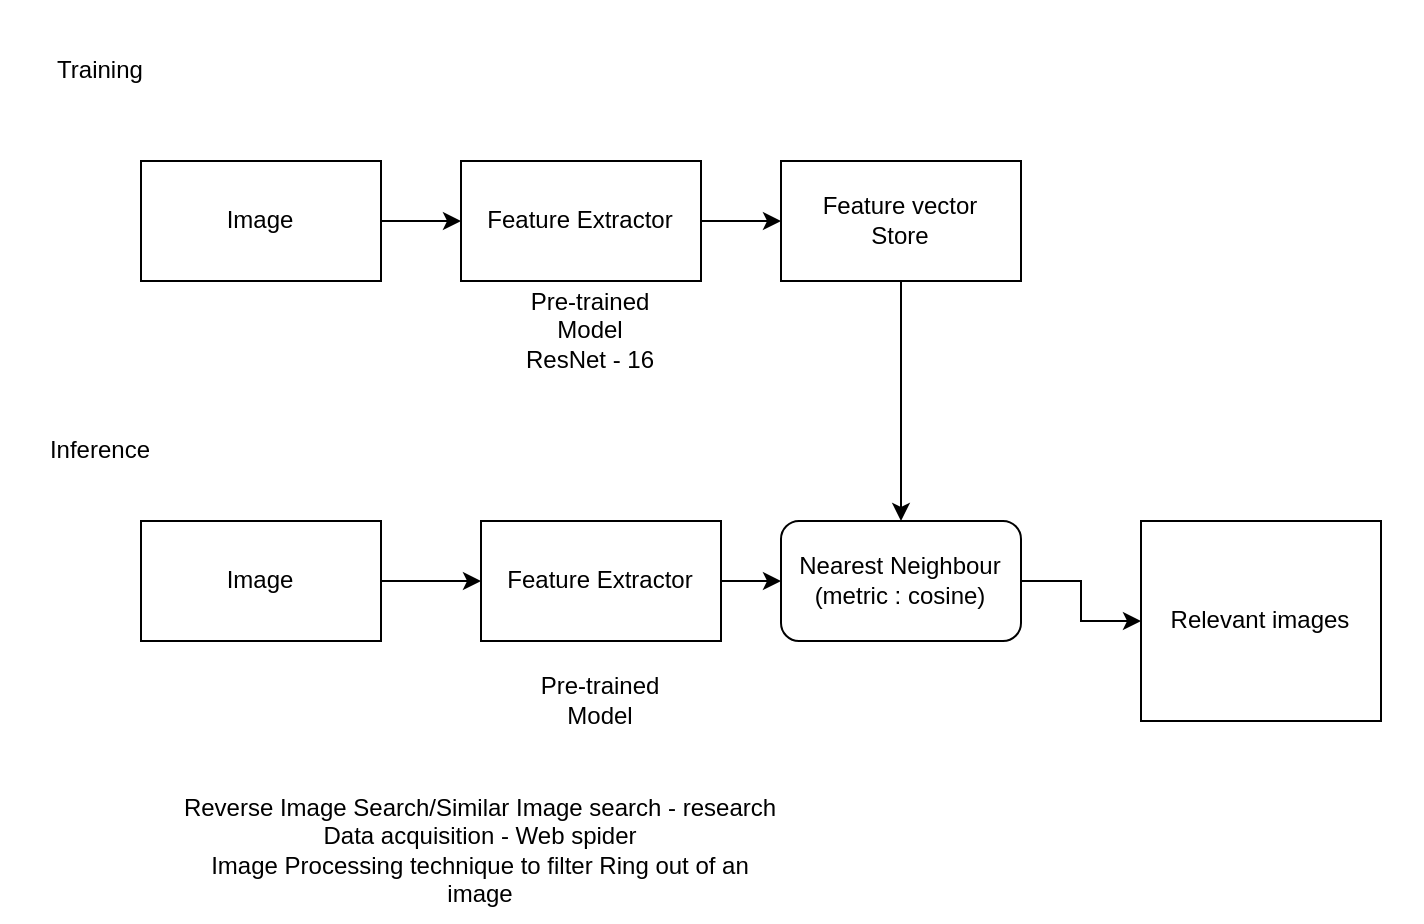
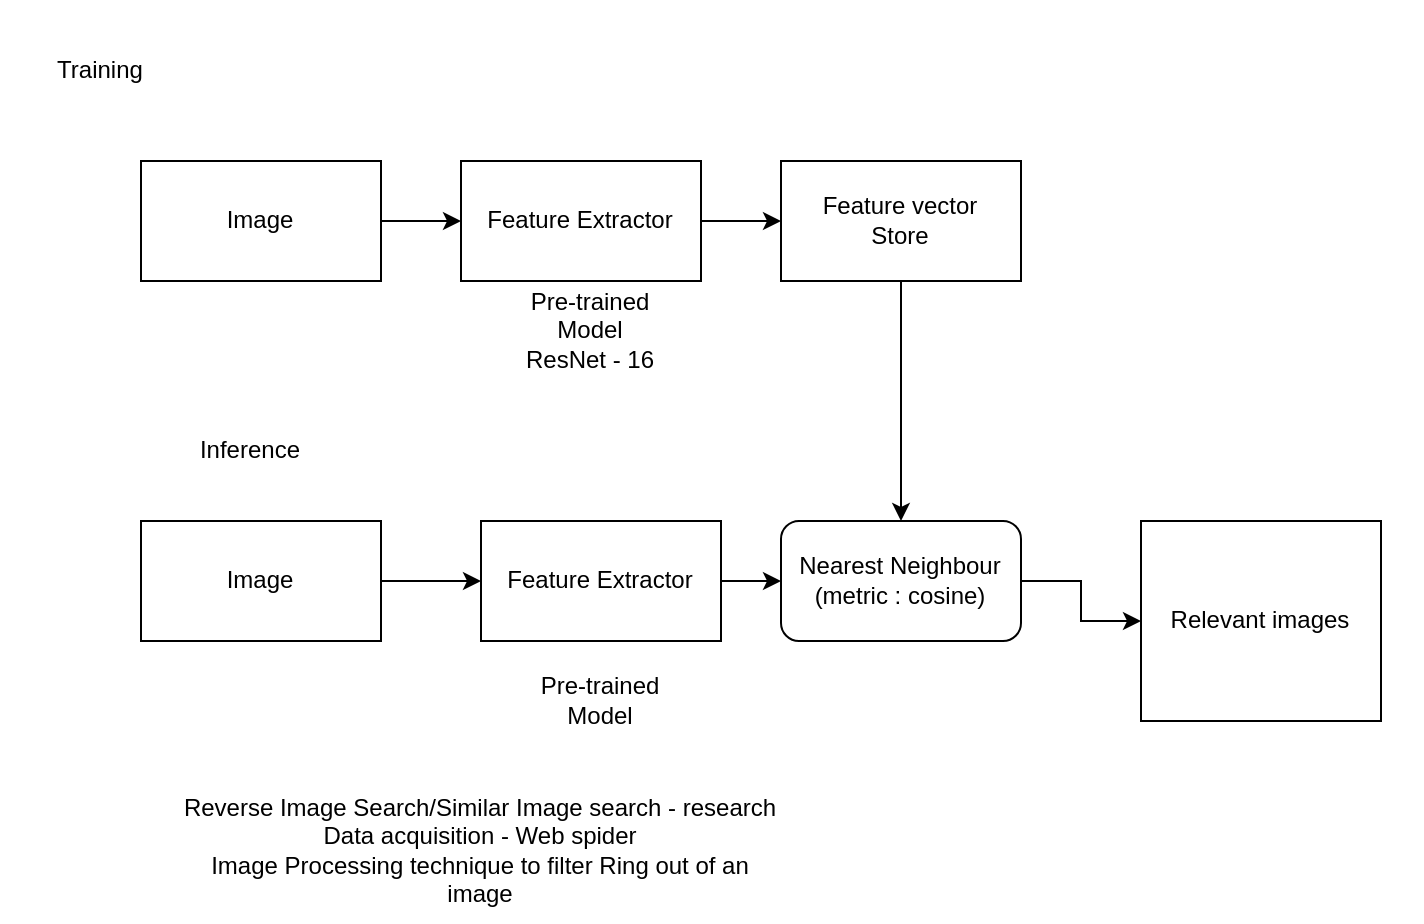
node "Inference": moved (101, 451) -> (251, 451)
